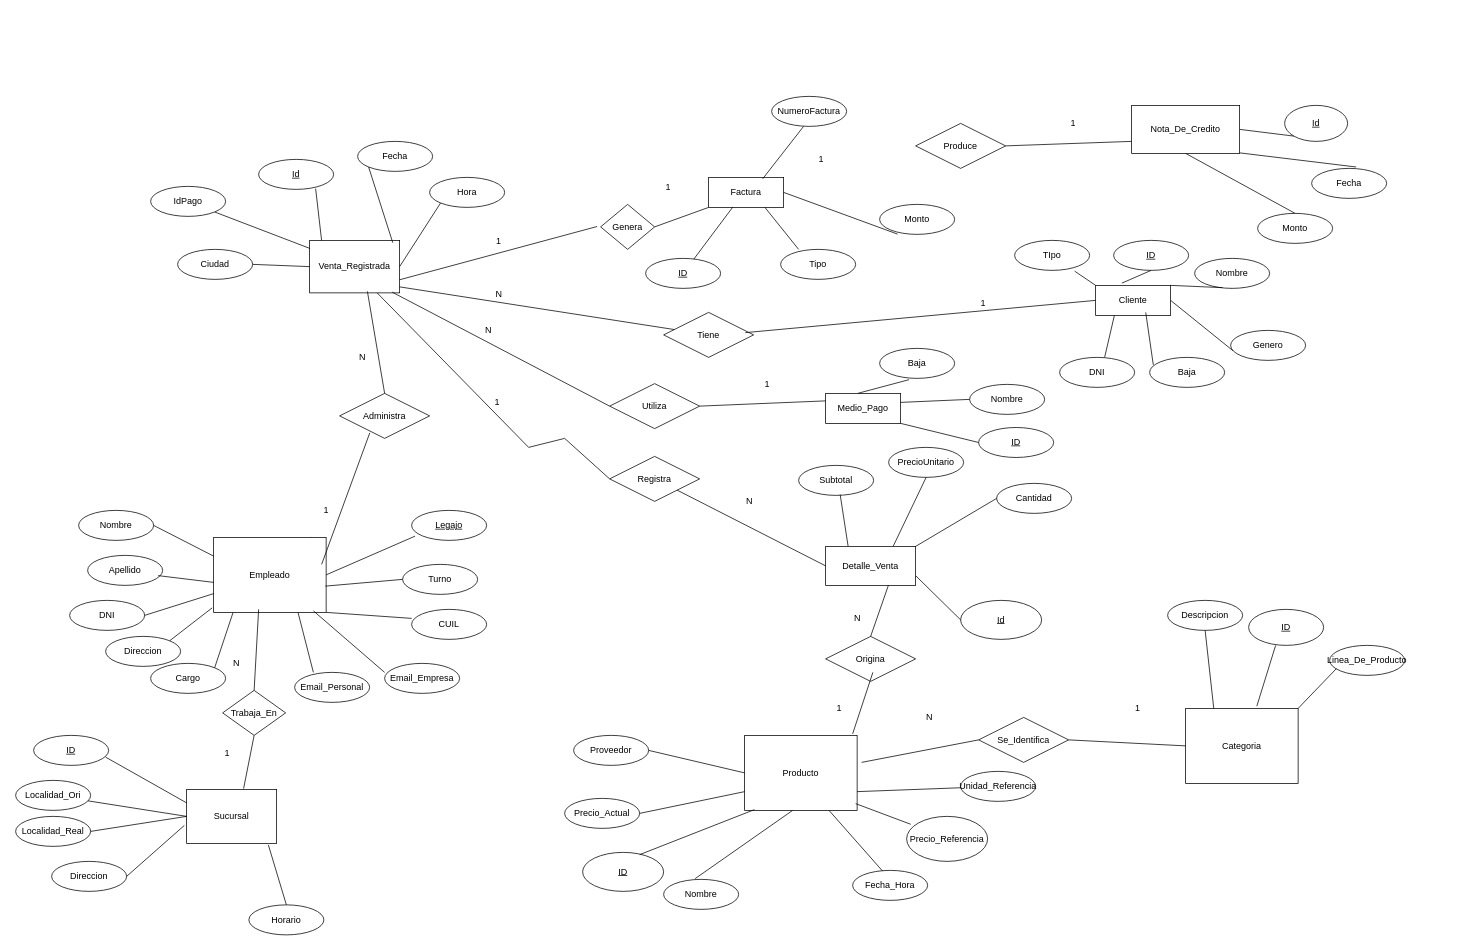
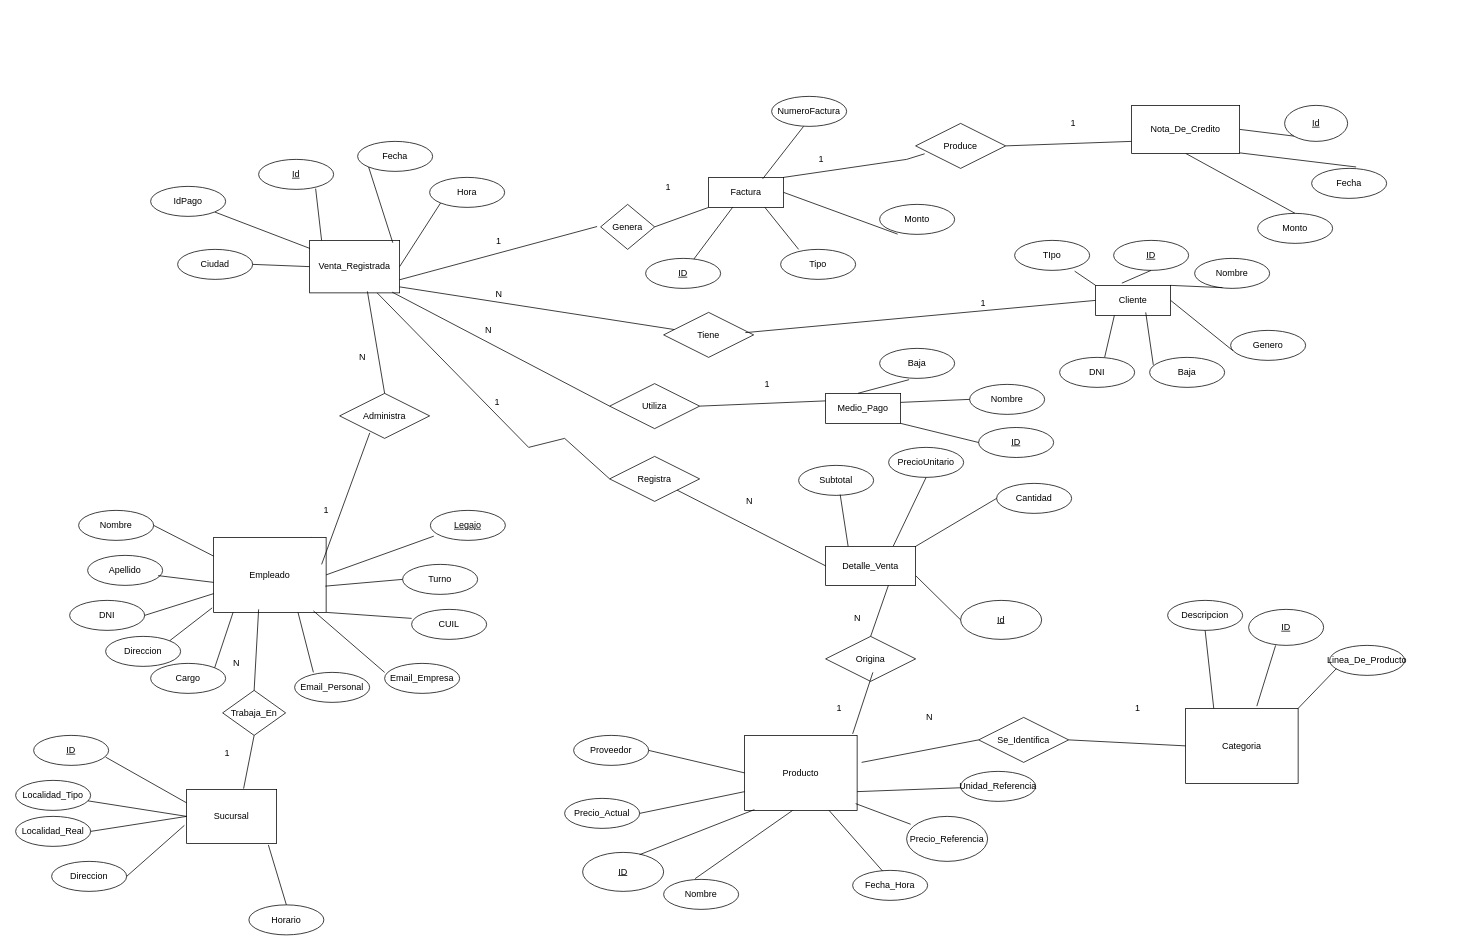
edge "Produce" -- "Factura": added
node "Legajo": moved (449, 525) -> (468, 525)
node "Localidad_Ori": label "Localidad_Ori" -> "Localidad_Tipo"
